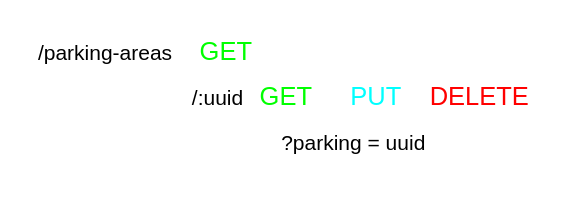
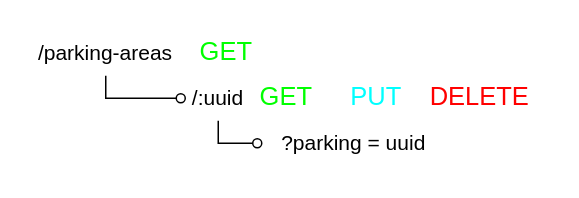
edge "/parking-areas" -> "/:uuid": added
edge "/:uuid" -> "?parking = uuid": added
